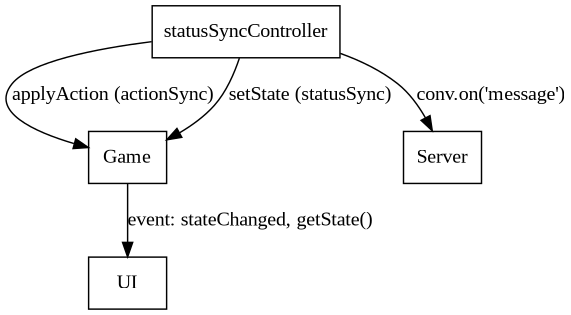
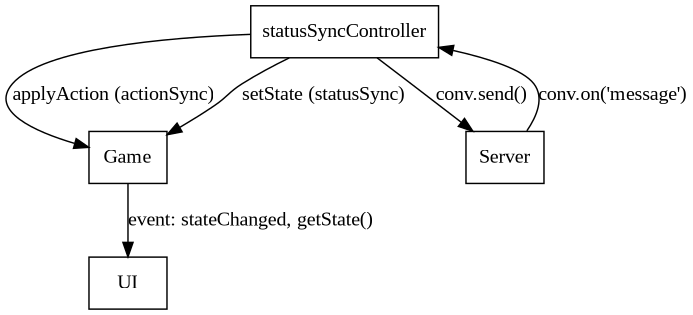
edge "Server" -> "statusSyncController": added, label "conv.on('message')"
edge "statusSyncController" -> "Server": label "conv.on('message')" -> "conv.send()"
